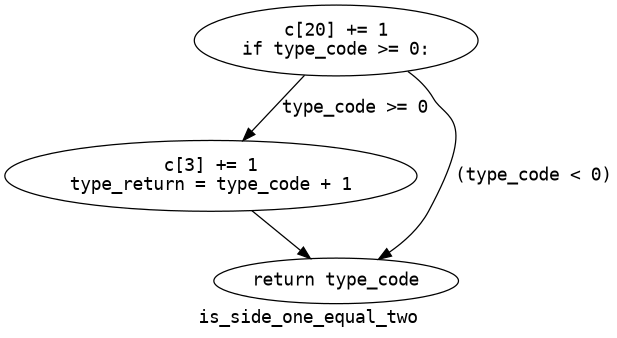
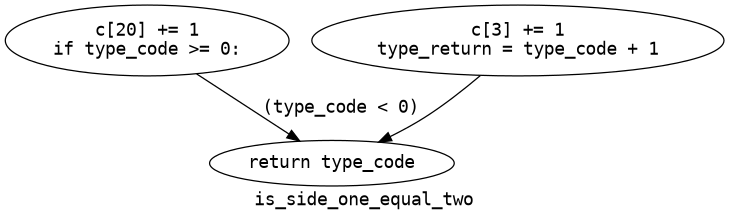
edge "c[20] += 1 if type_code >= 0:" -> "c[3] += 1 type_return = type_code + 1": removed, label "type_code >= 0"
